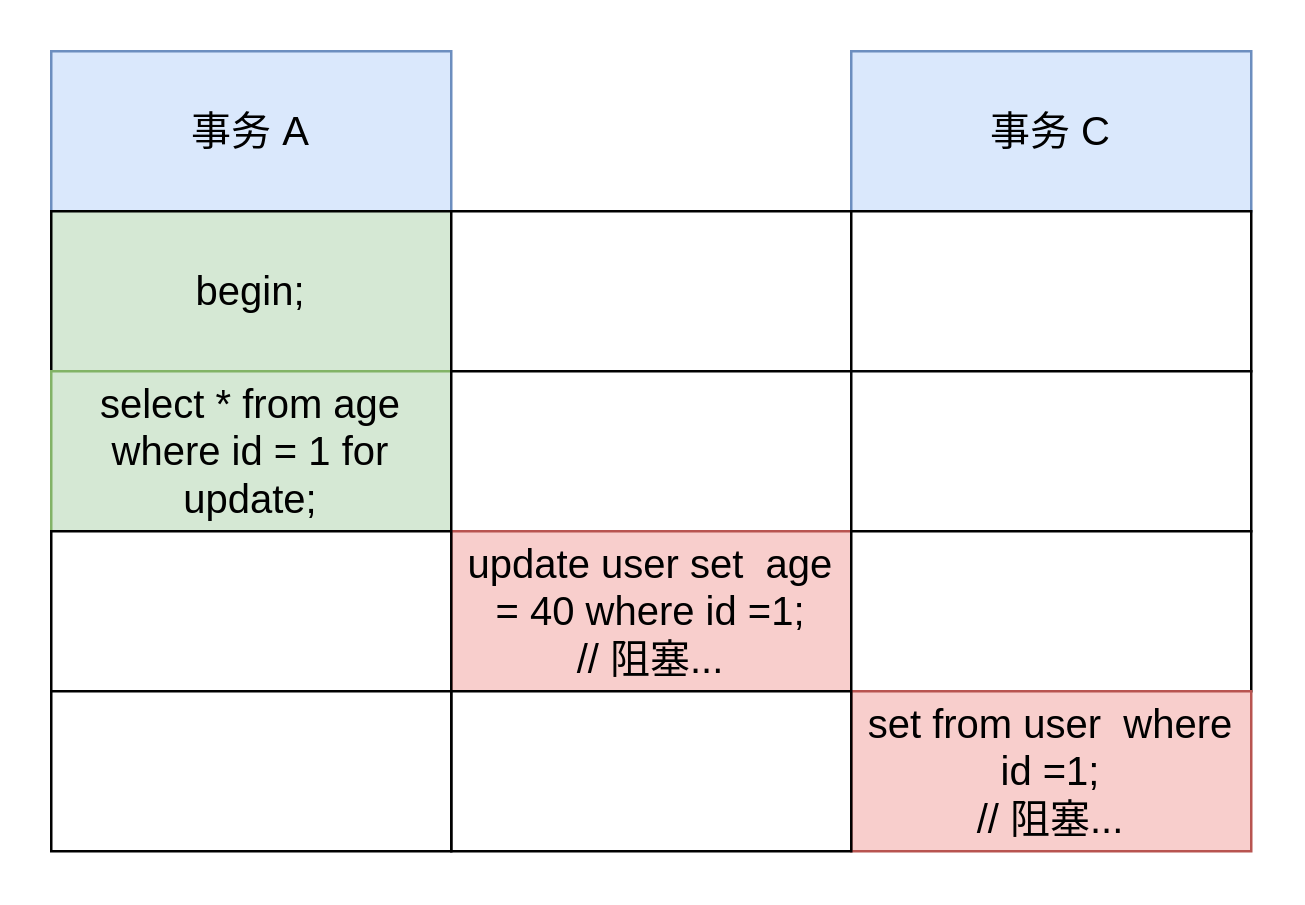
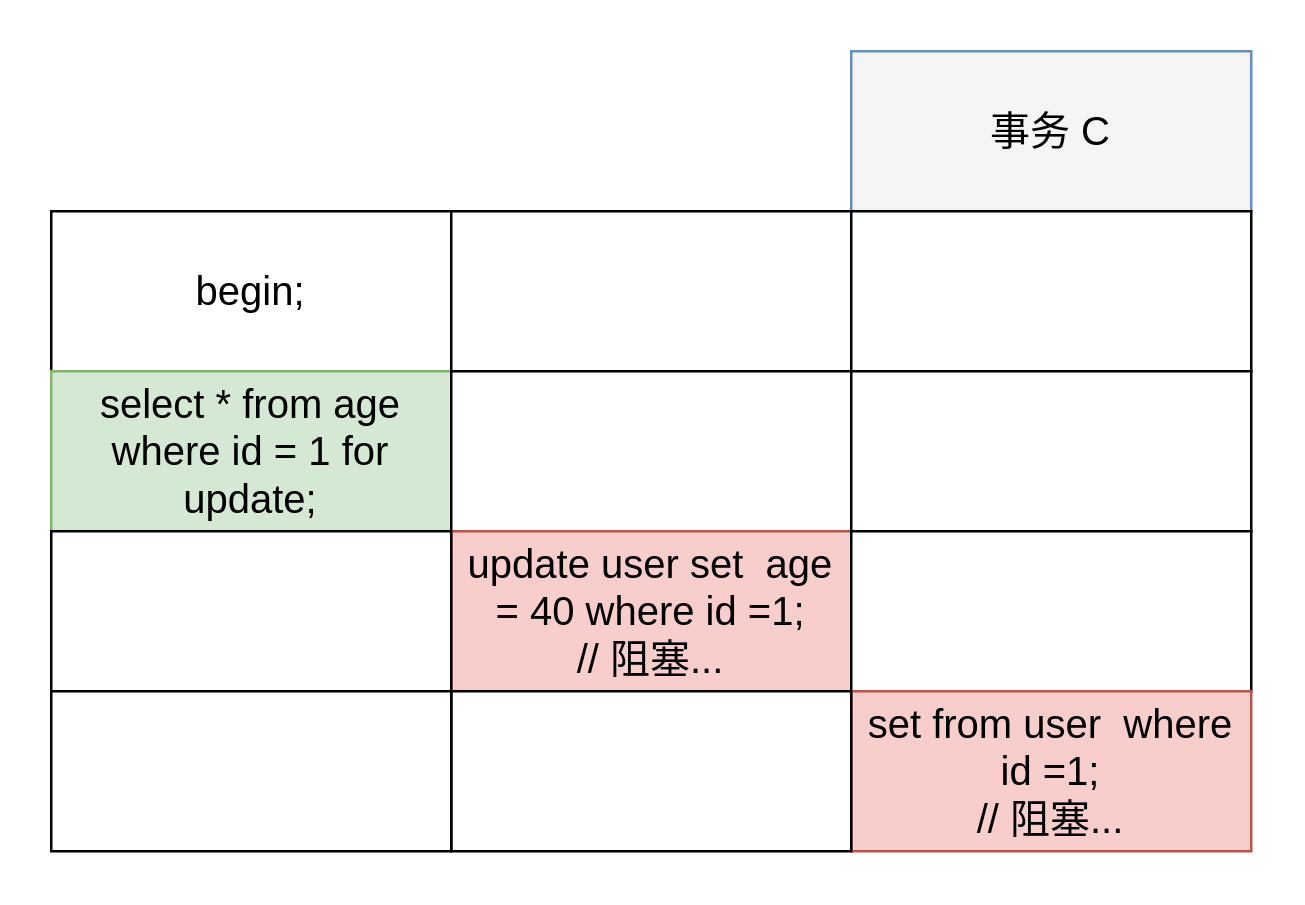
node "事务 A": removed
node "事务 C": fillcolor #dae8fc -> #f5f5f5
node "begin;": fillcolor #d5e8d4 -> #ffffff
